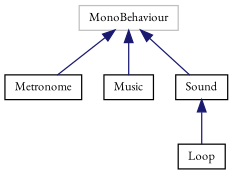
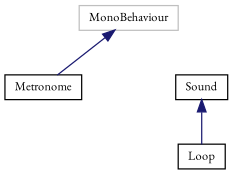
edge "Sound" -> "MonoBehaviour": removed
node "Music": removed
